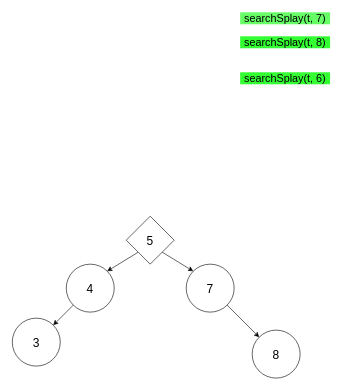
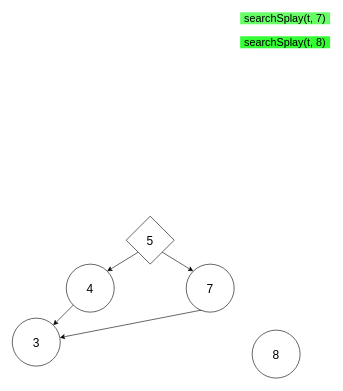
node "searchSplay(t, 6)": removed
edge "7" -> "8": now "7" -> "3"
